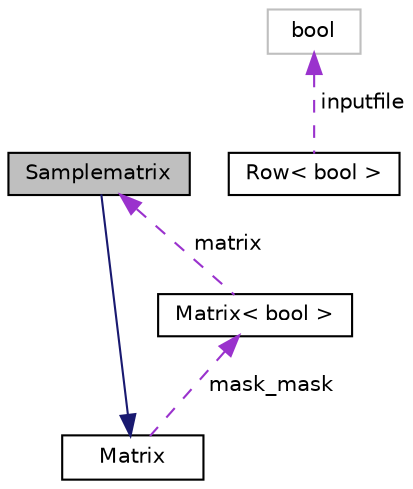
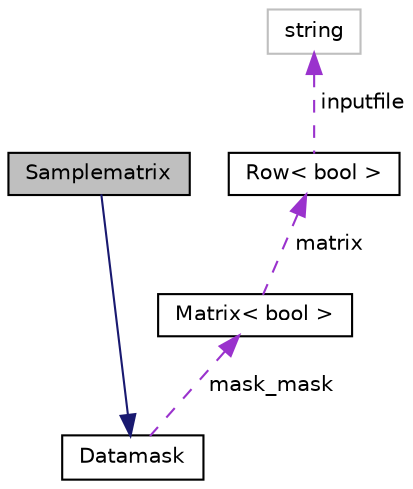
node "bool": label "bool" -> "string"
edge "Matrix< bool >" -> "Samplematrix": now "Matrix< bool >" -> "Row< bool >"
node "Matrix": label "Matrix" -> "Datamask"
